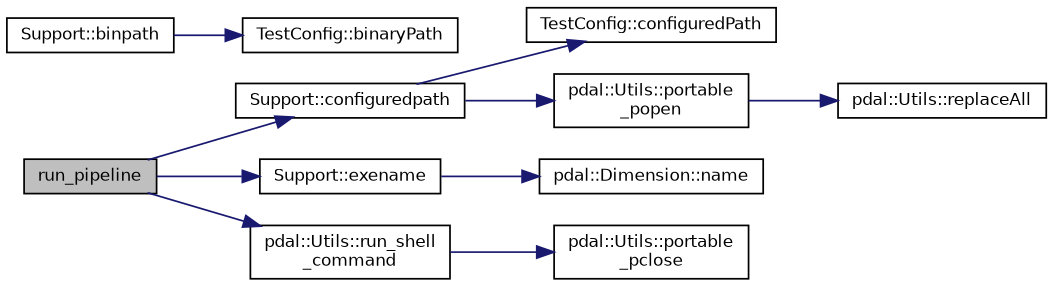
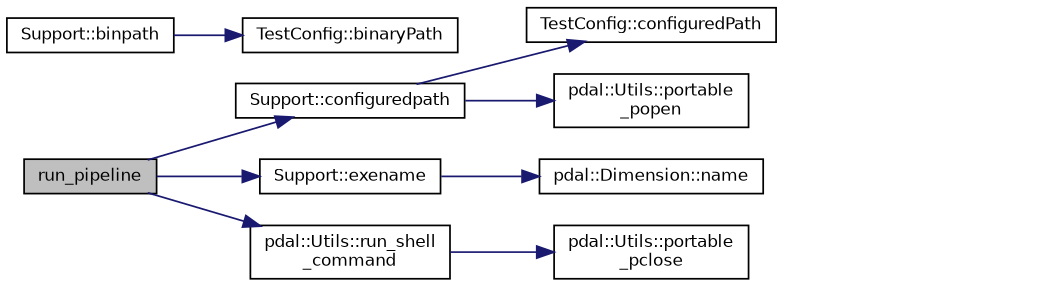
node "pdal::Utils::replaceAll": removed
